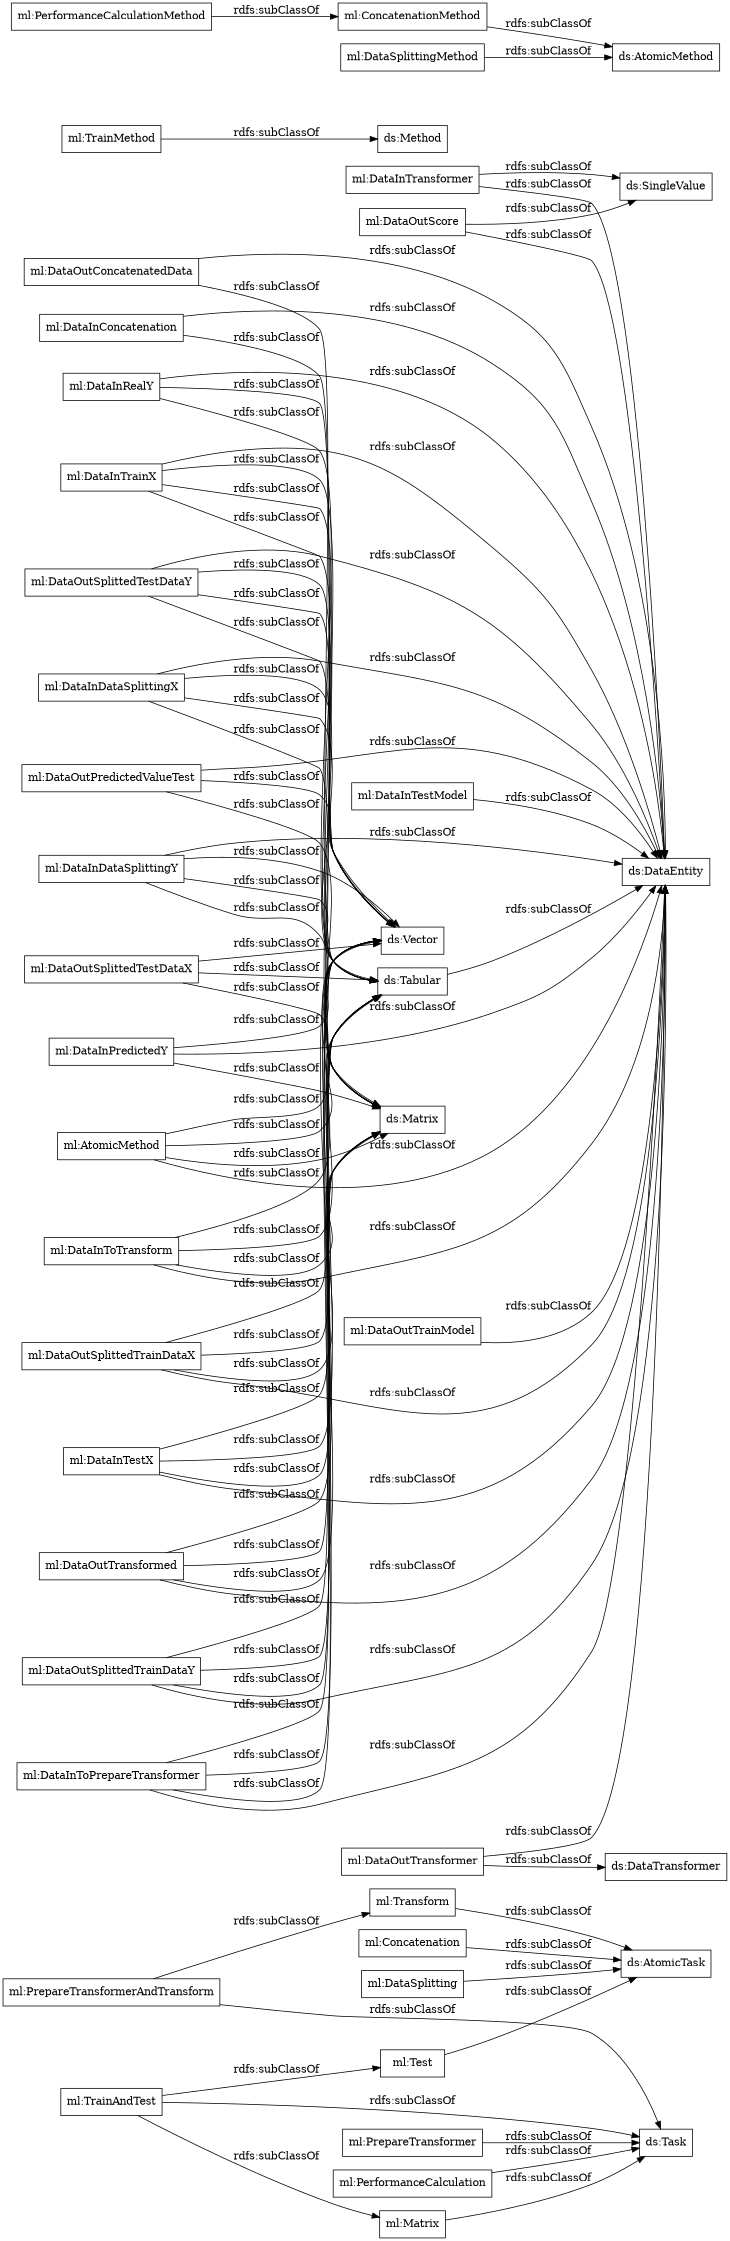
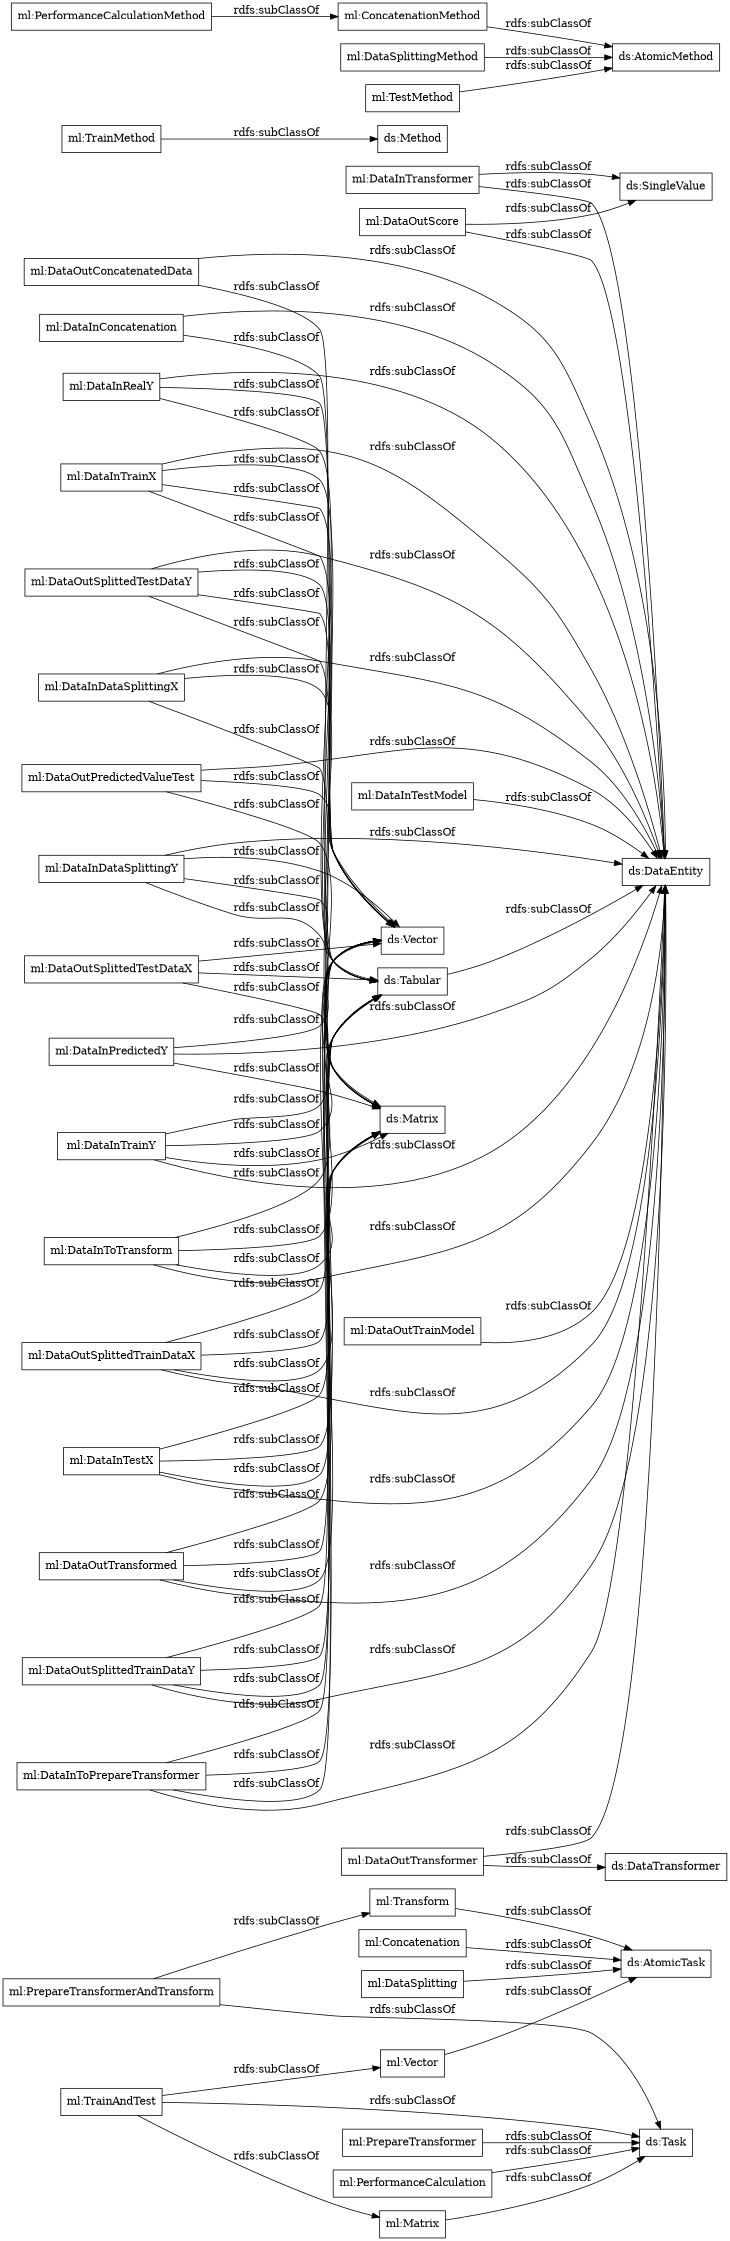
node "ml:TestMethod": added
edge "ml:DataInDataSplittingX" -> "ds:Tabular": removed, label "rdfs:subClassOf"
node "ml:AtomicMethod": label "ml:AtomicMethod" -> "ml:DataInTrainY"
node "ml:Test": label "ml:Test" -> "ml:Vector"
